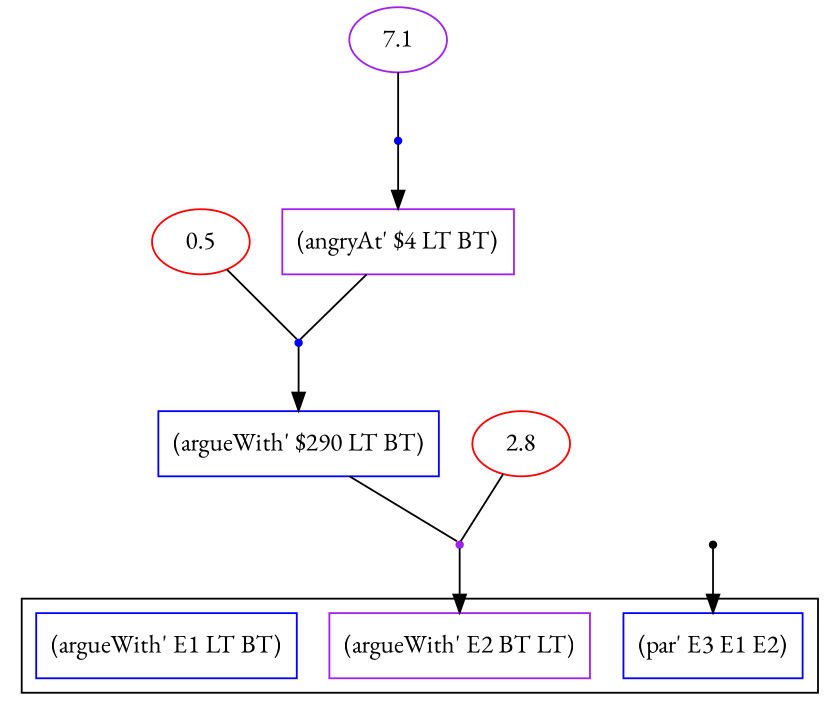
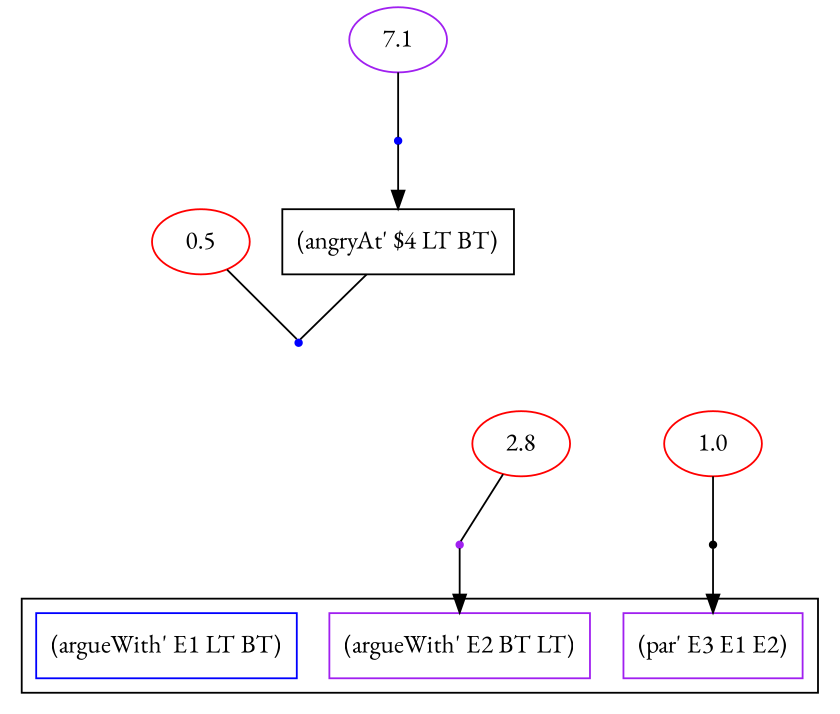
node "(angryAt' $4 LT BT)": color purple -> black
node "(argueWith' $290 LT BT)": removed
node "1.0": added
node "(par' E3 E1 E2)": color blue -> purple
